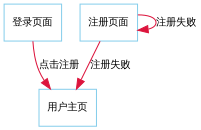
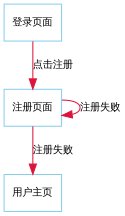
edge "登录页面" -> "用户主页": now "登录页面" -> "注册页面"
